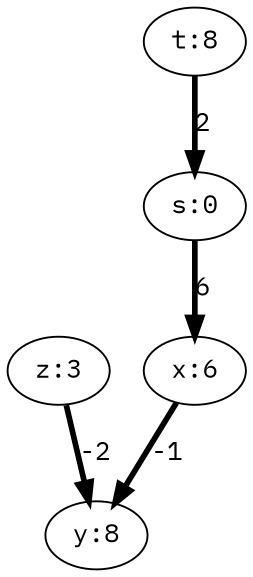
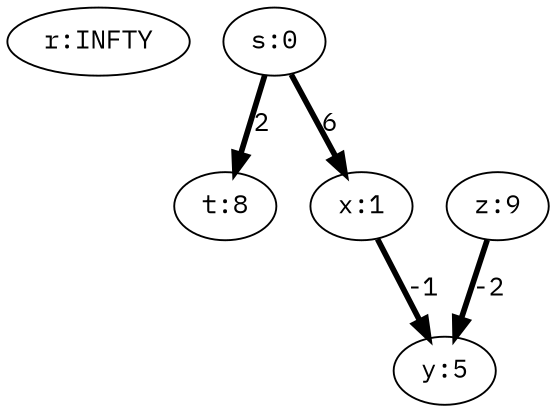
node "r:INFTY": added
edge "t:8" -> "s:0": reversed
node "z:3": label "z:3" -> "z:9"
node "x:6": label "x:6" -> "x:1"
node "y:8": label "y:8" -> "y:5"
